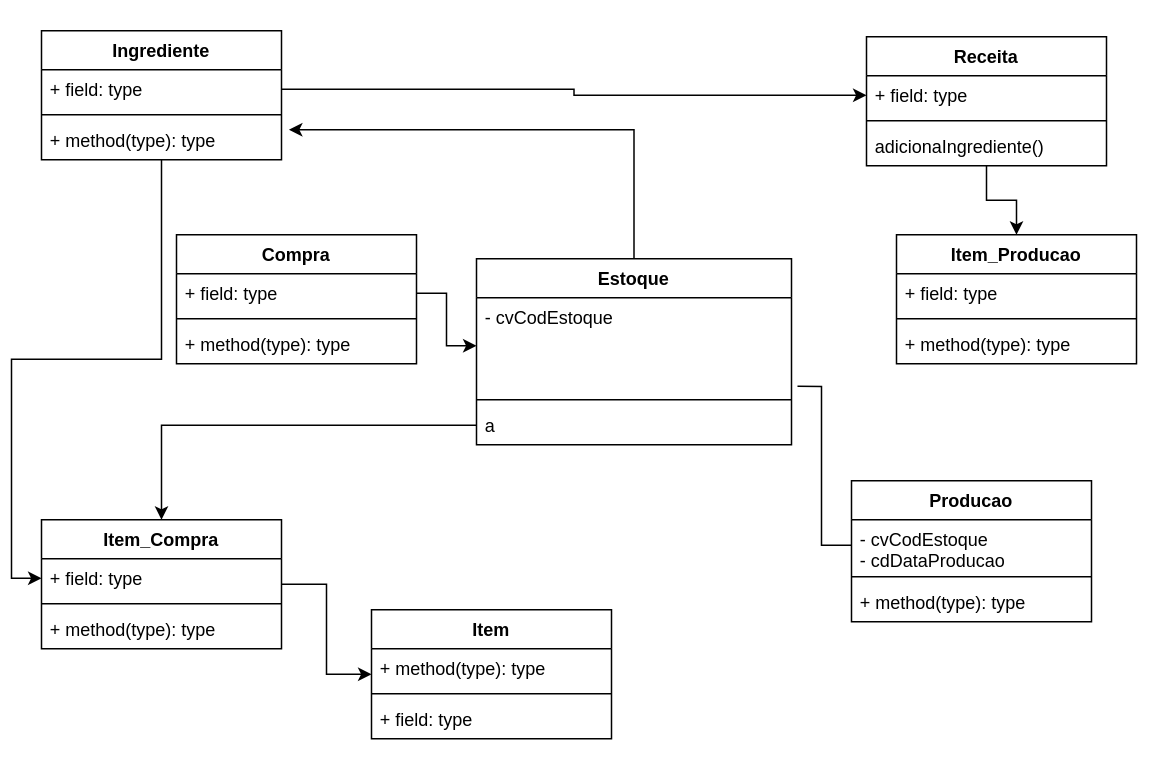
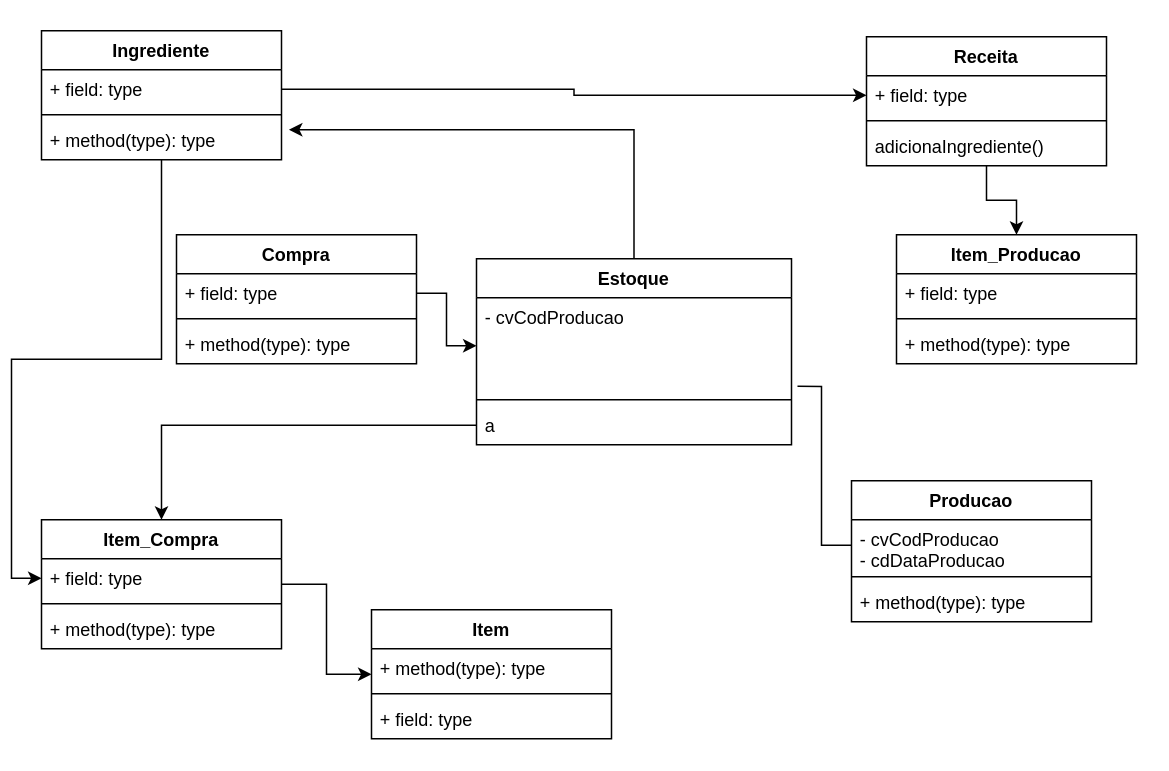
node "- cvCodEstoque": label "- cvCodEstoque" -> "- cvCodProducao"
node "- cvCodEstoque - cdDataProducao": label "- cvCodEstoque - cdDataProducao" -> "- cvCodProducao - cdDataProducao"
